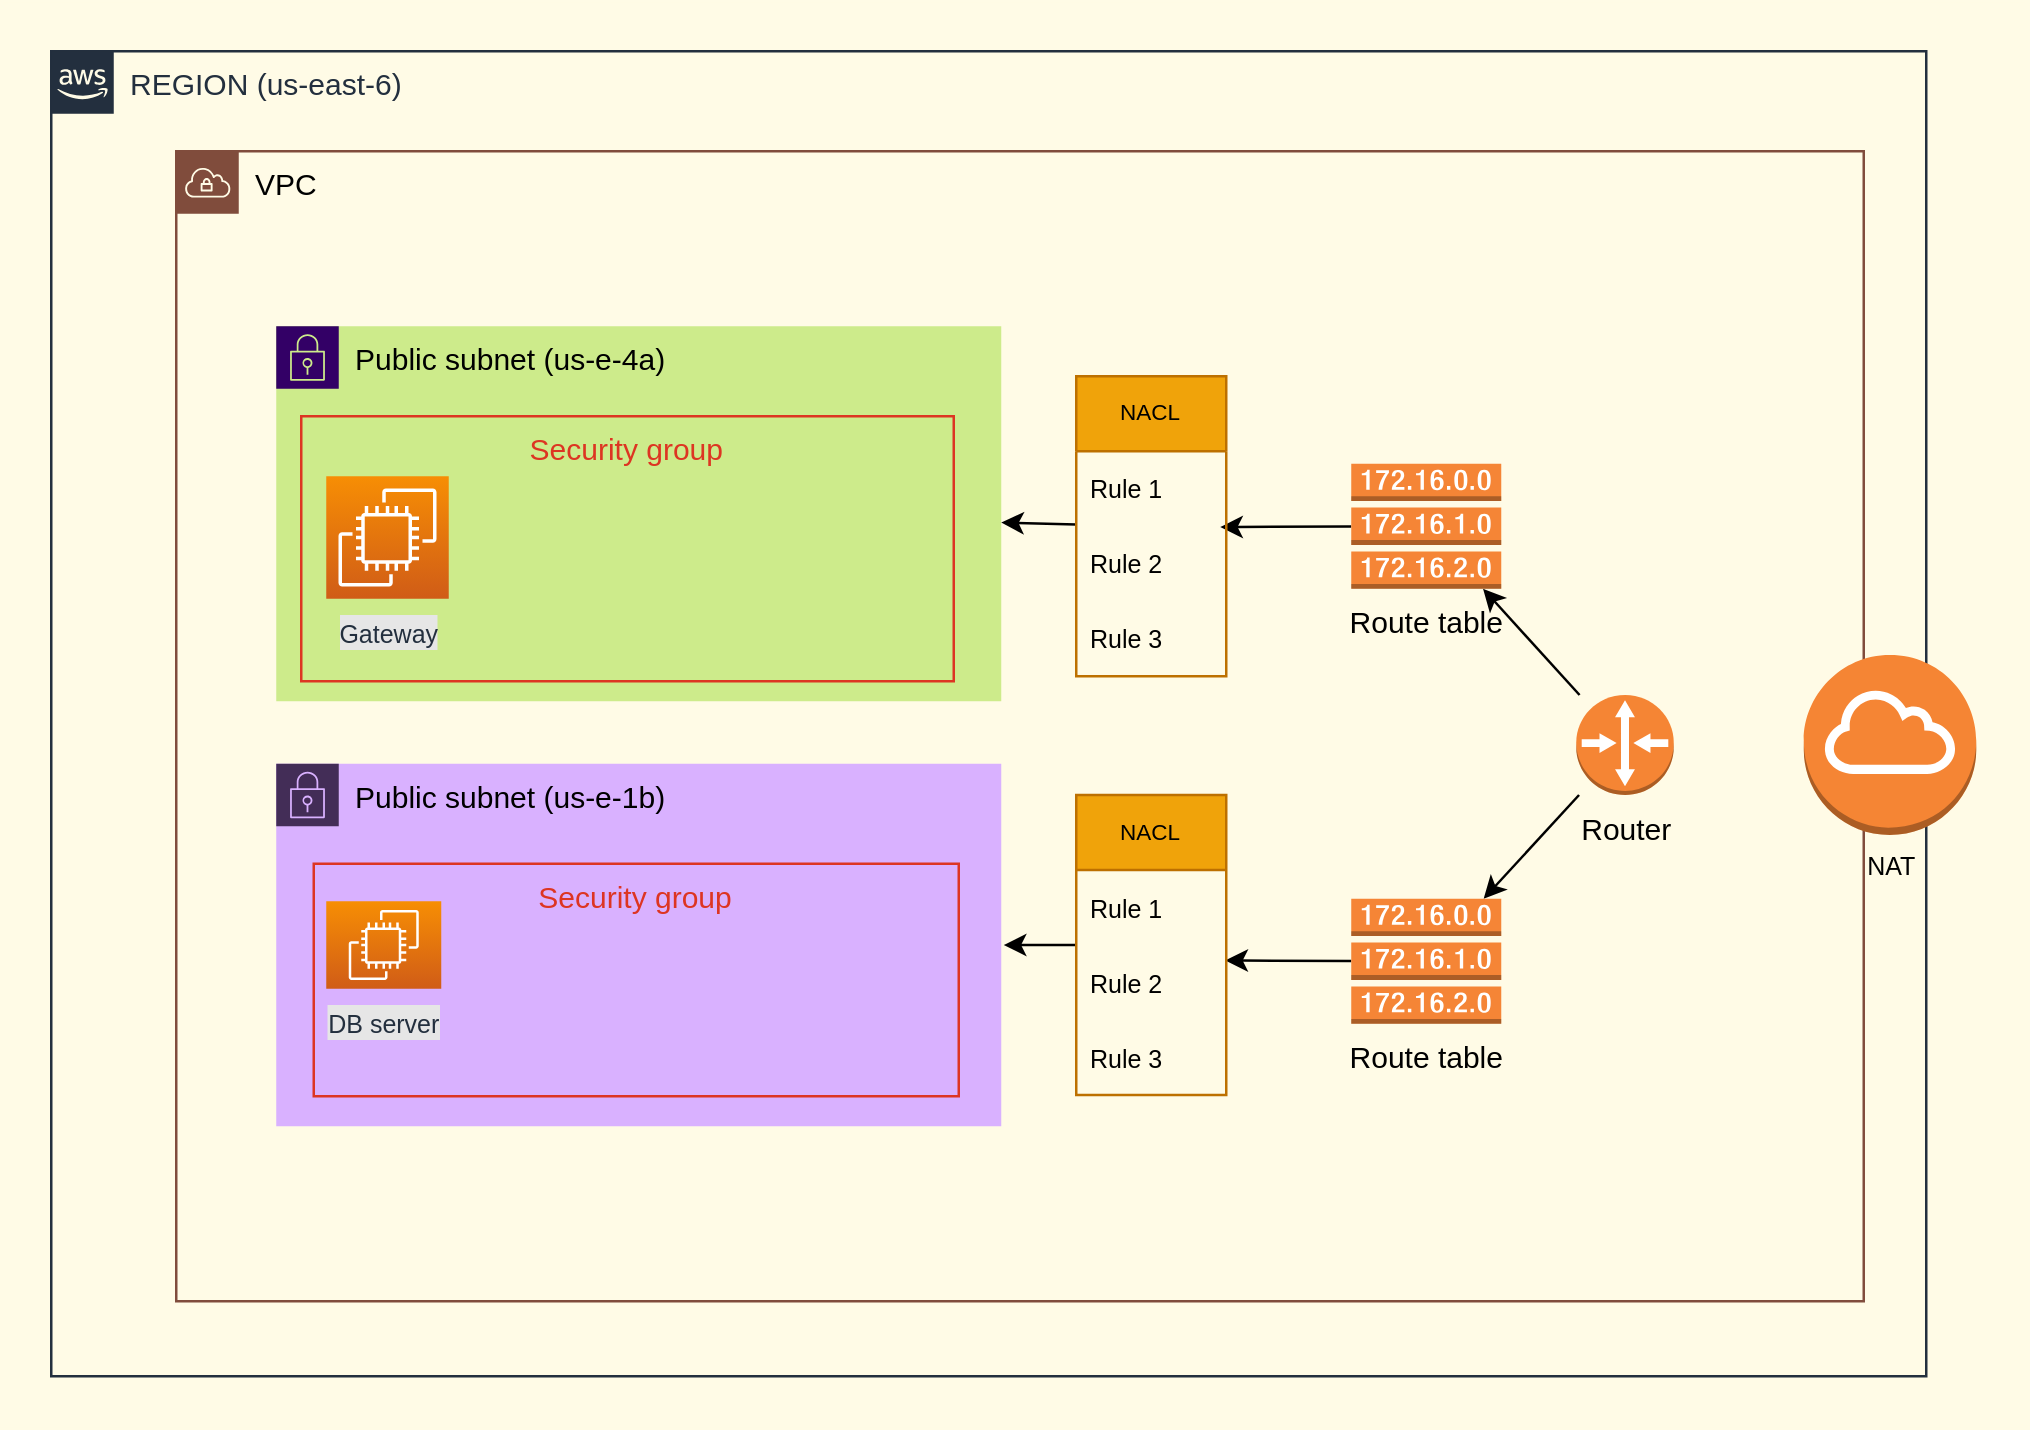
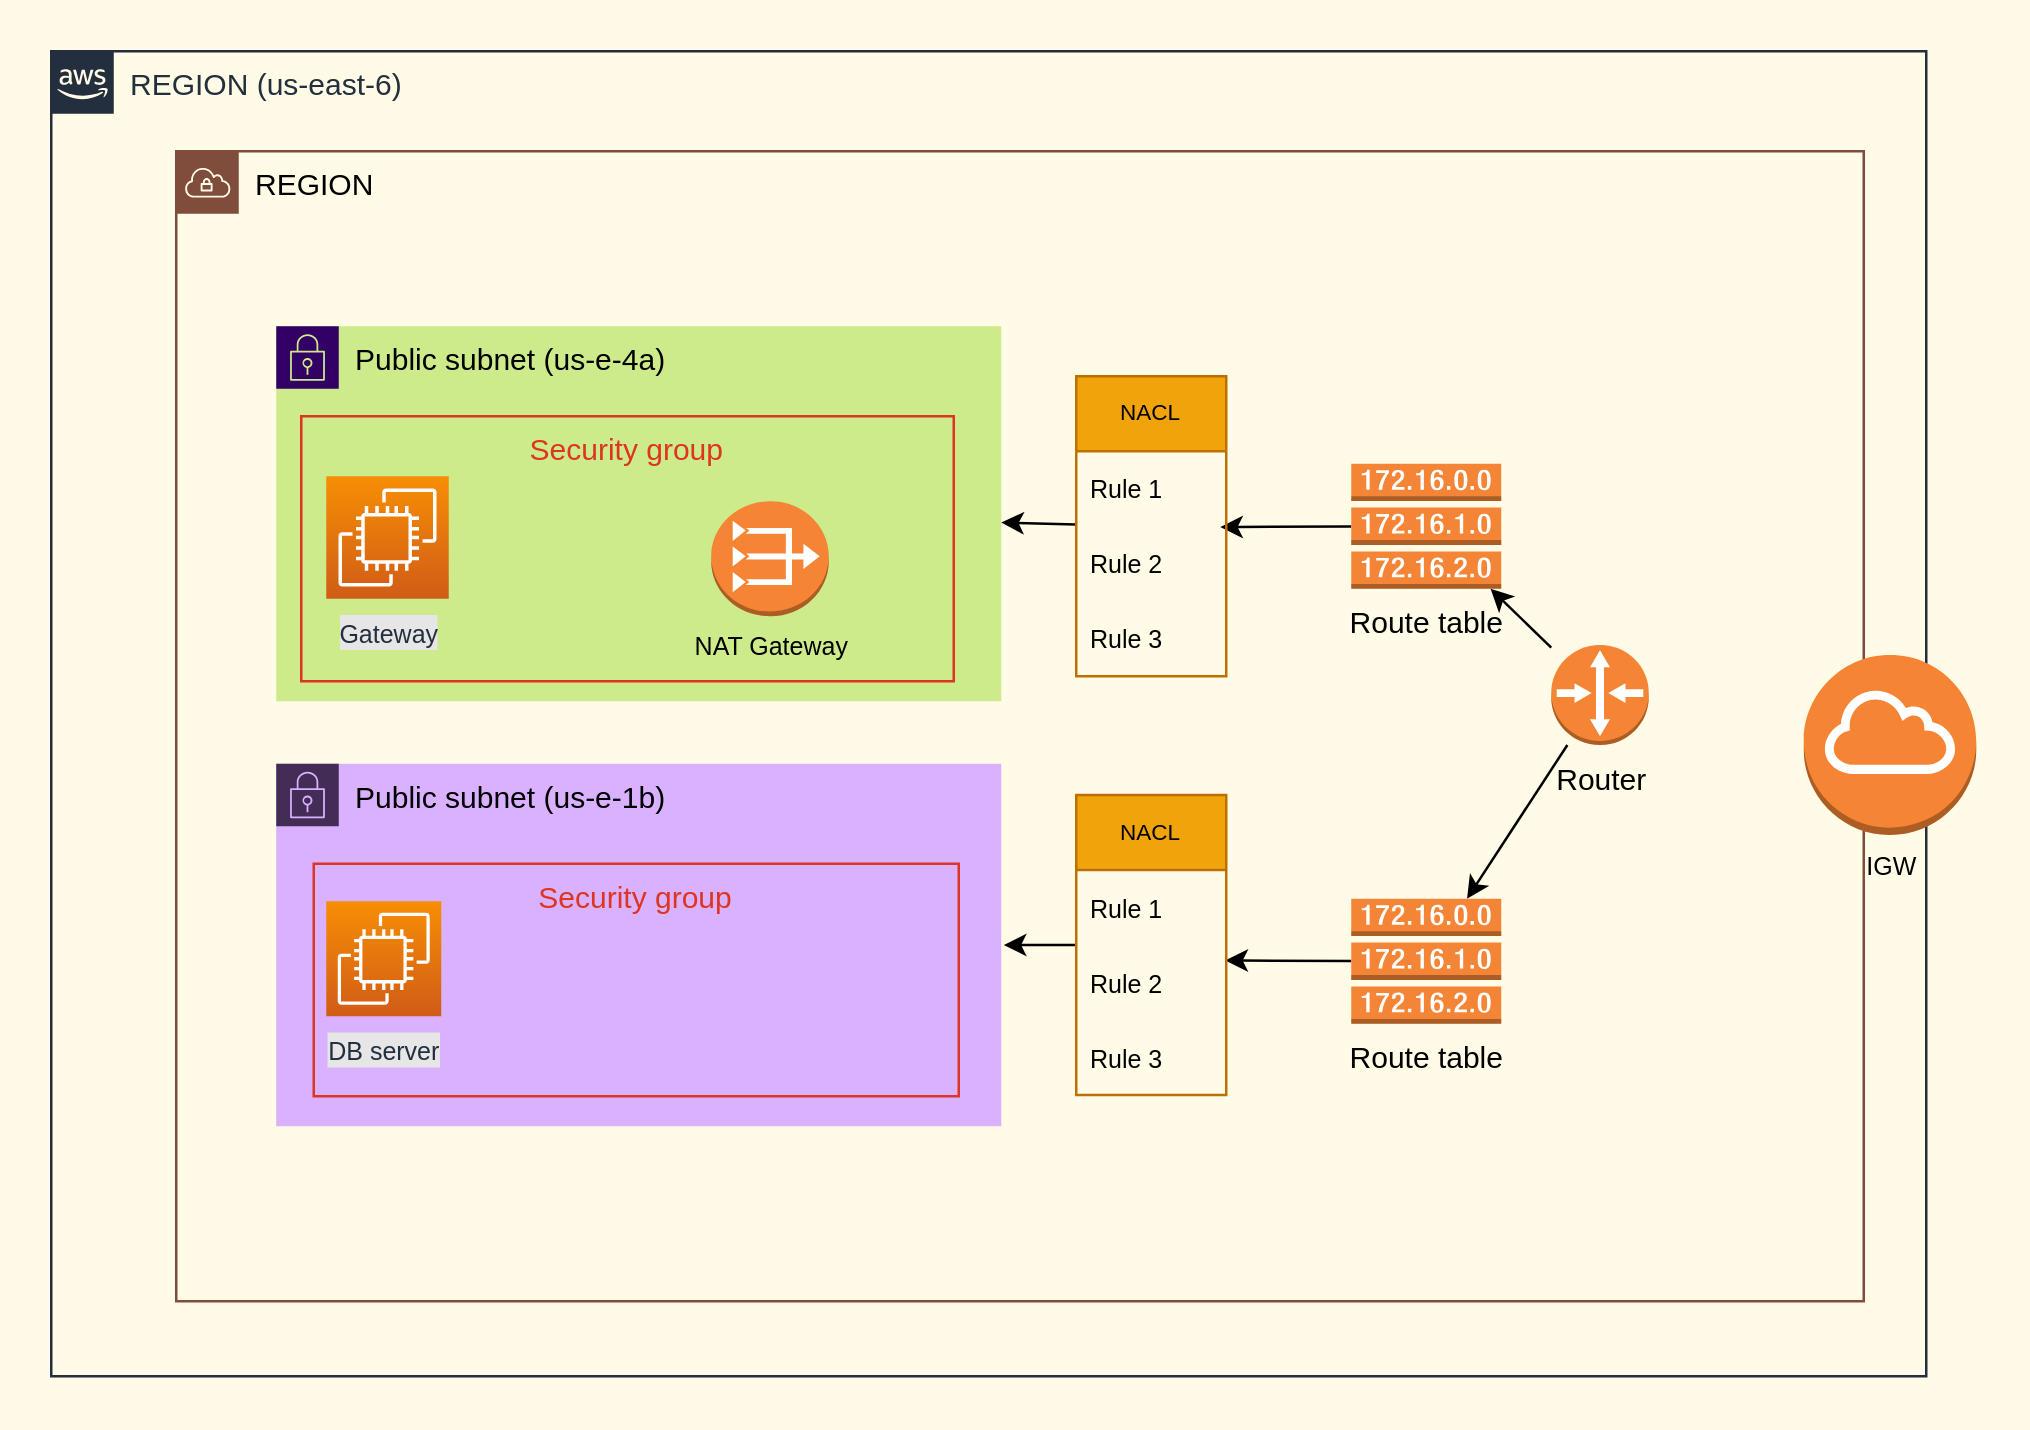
node "VPC": label "VPC" -> "REGION"
node "NAT Gateway": added
node "Router": moved (1625, 745) -> (1600, 695)
node "NAT": label "NAT" -> "IGW"
node "DB server": size 115x88 -> 115x115
